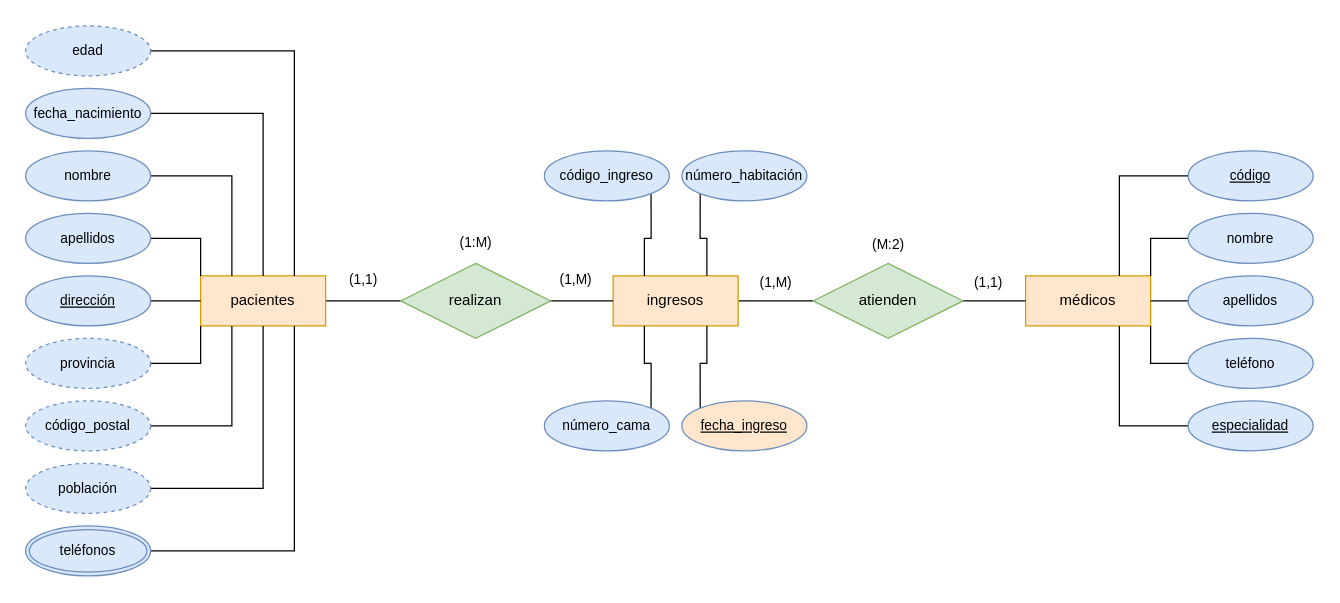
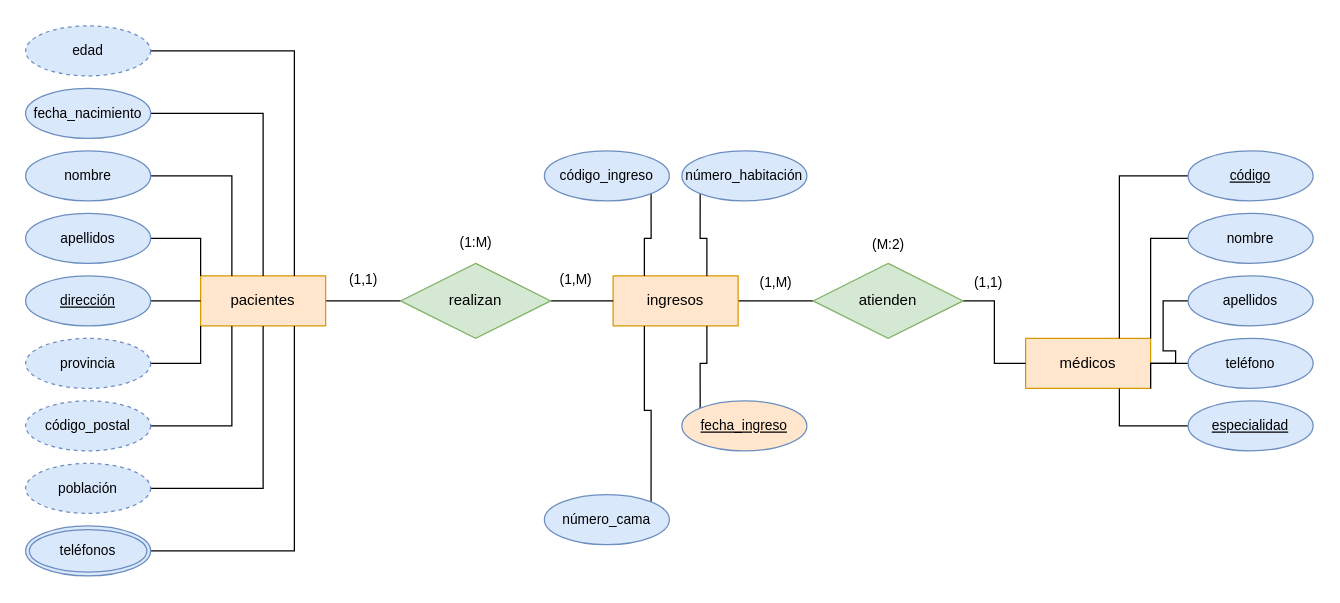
node "médicos": moved (1088, 301) -> (1088, 363)
node "número_cama": moved (607, 426) -> (607, 519)
